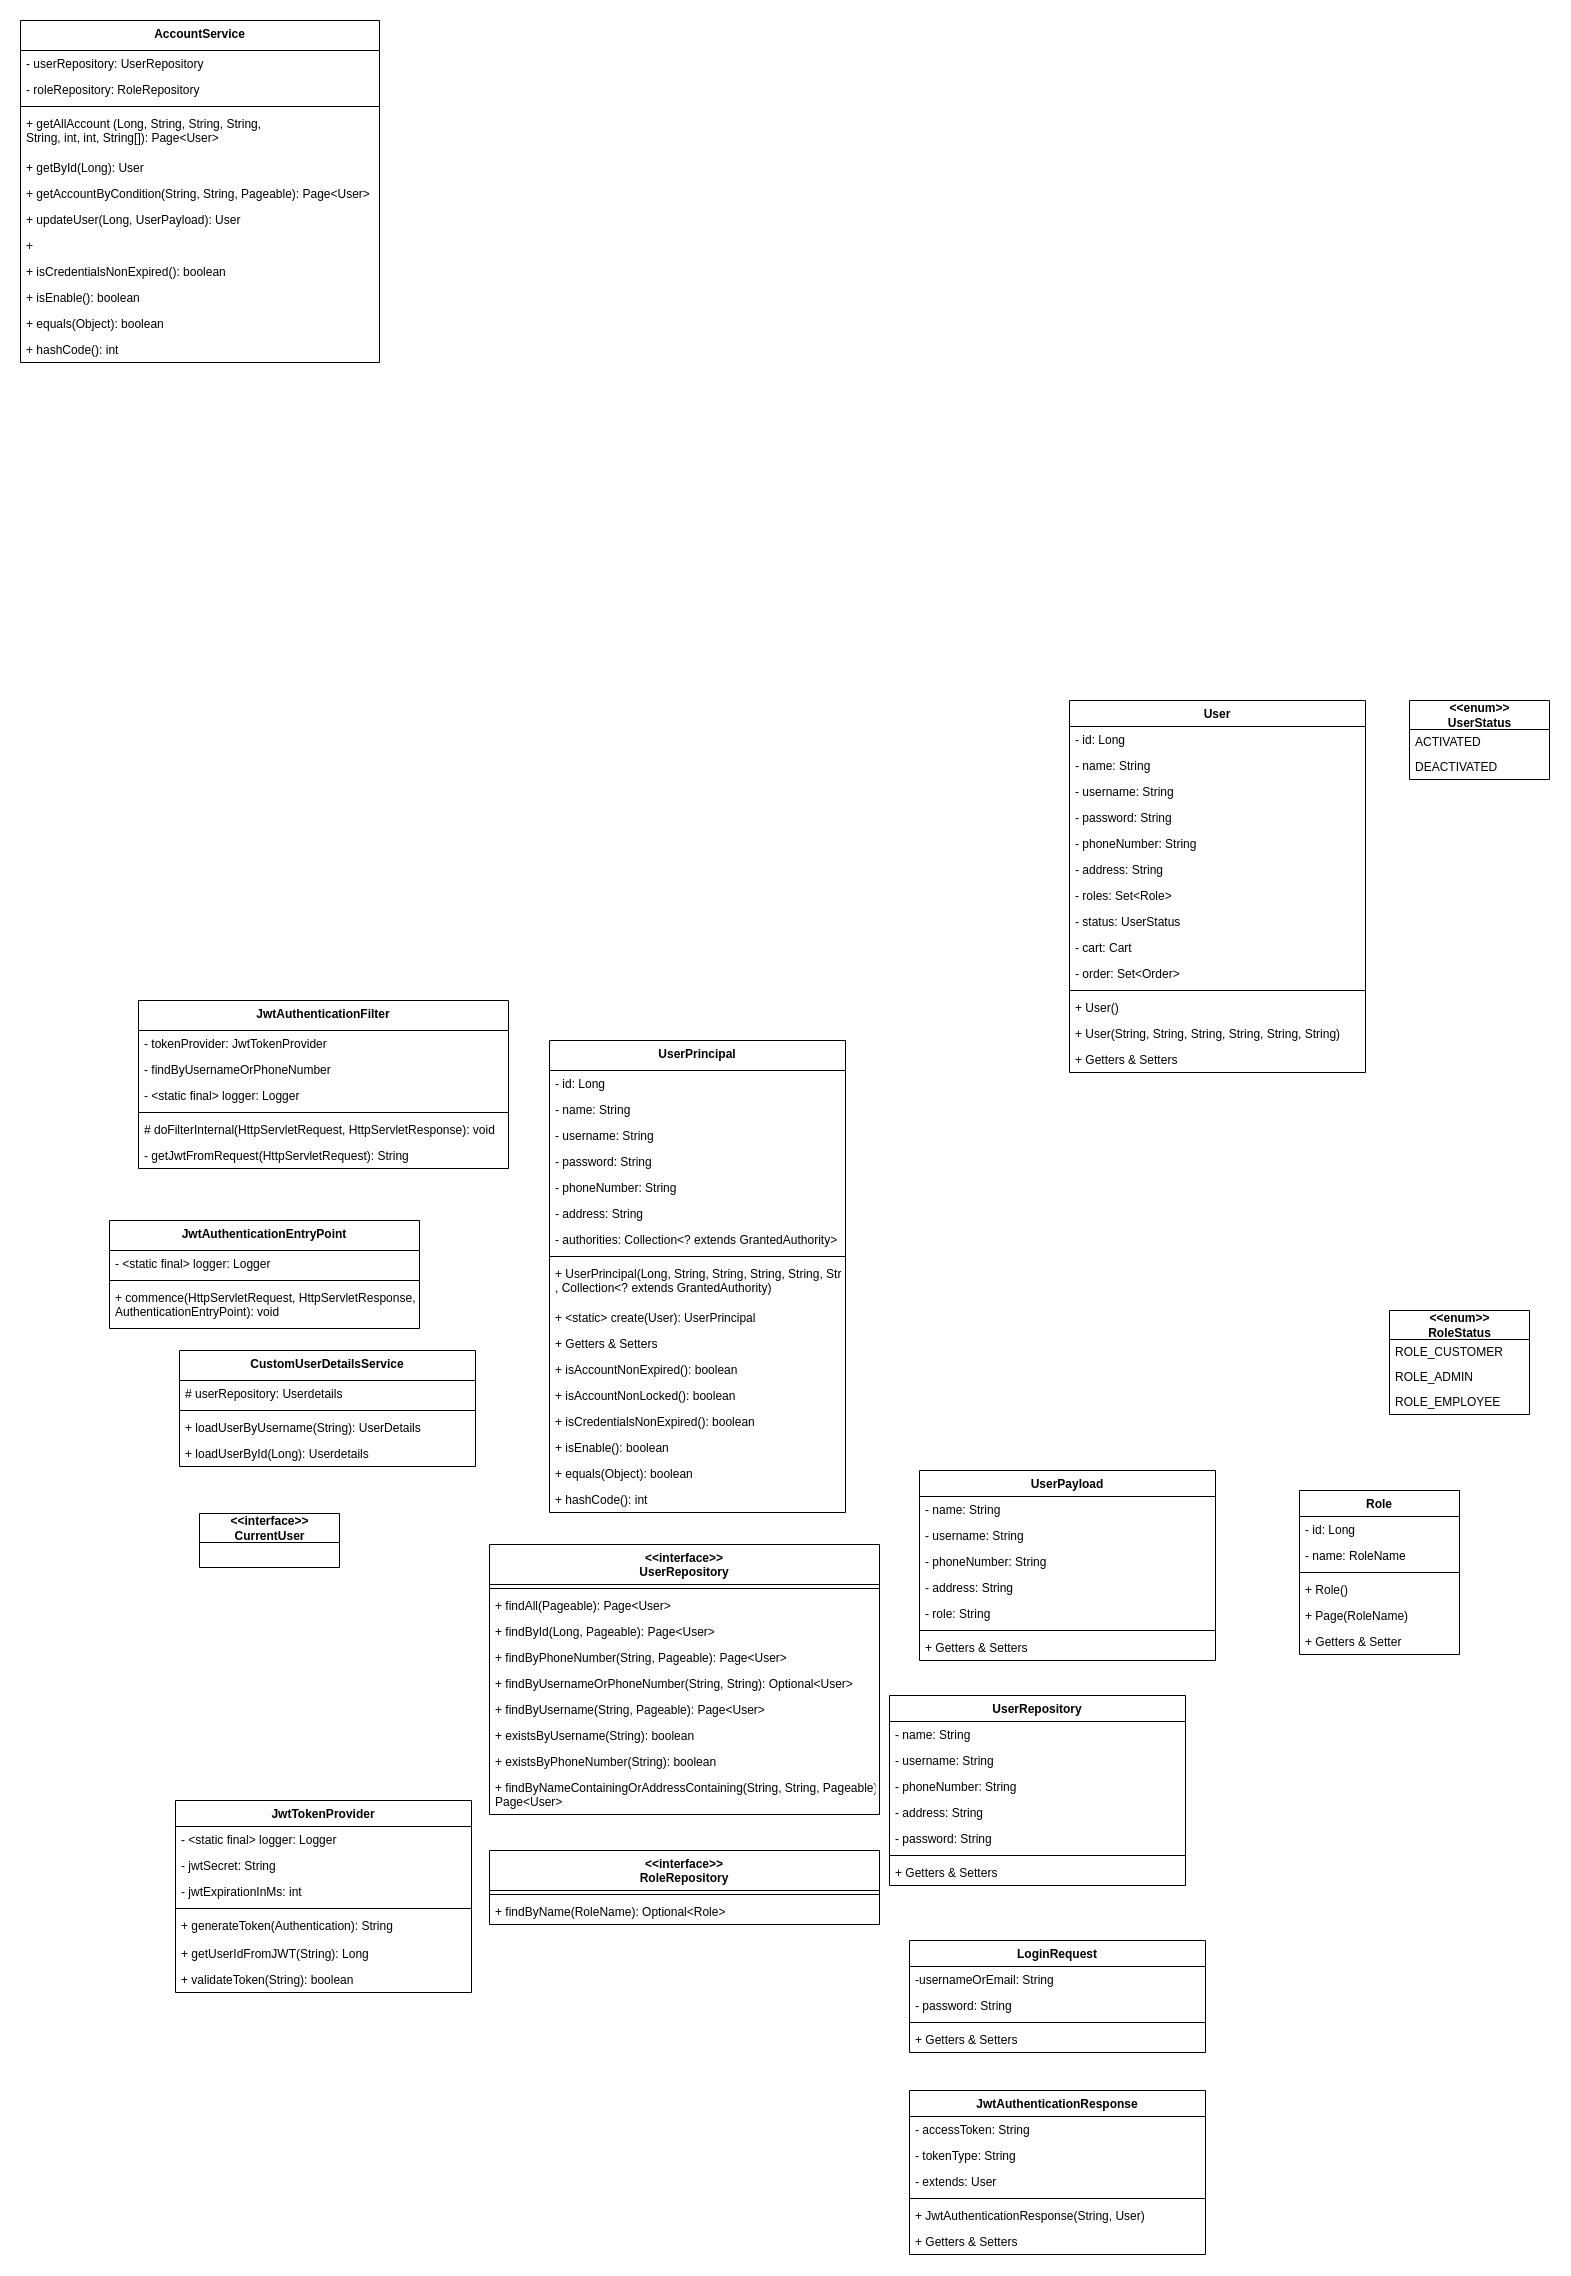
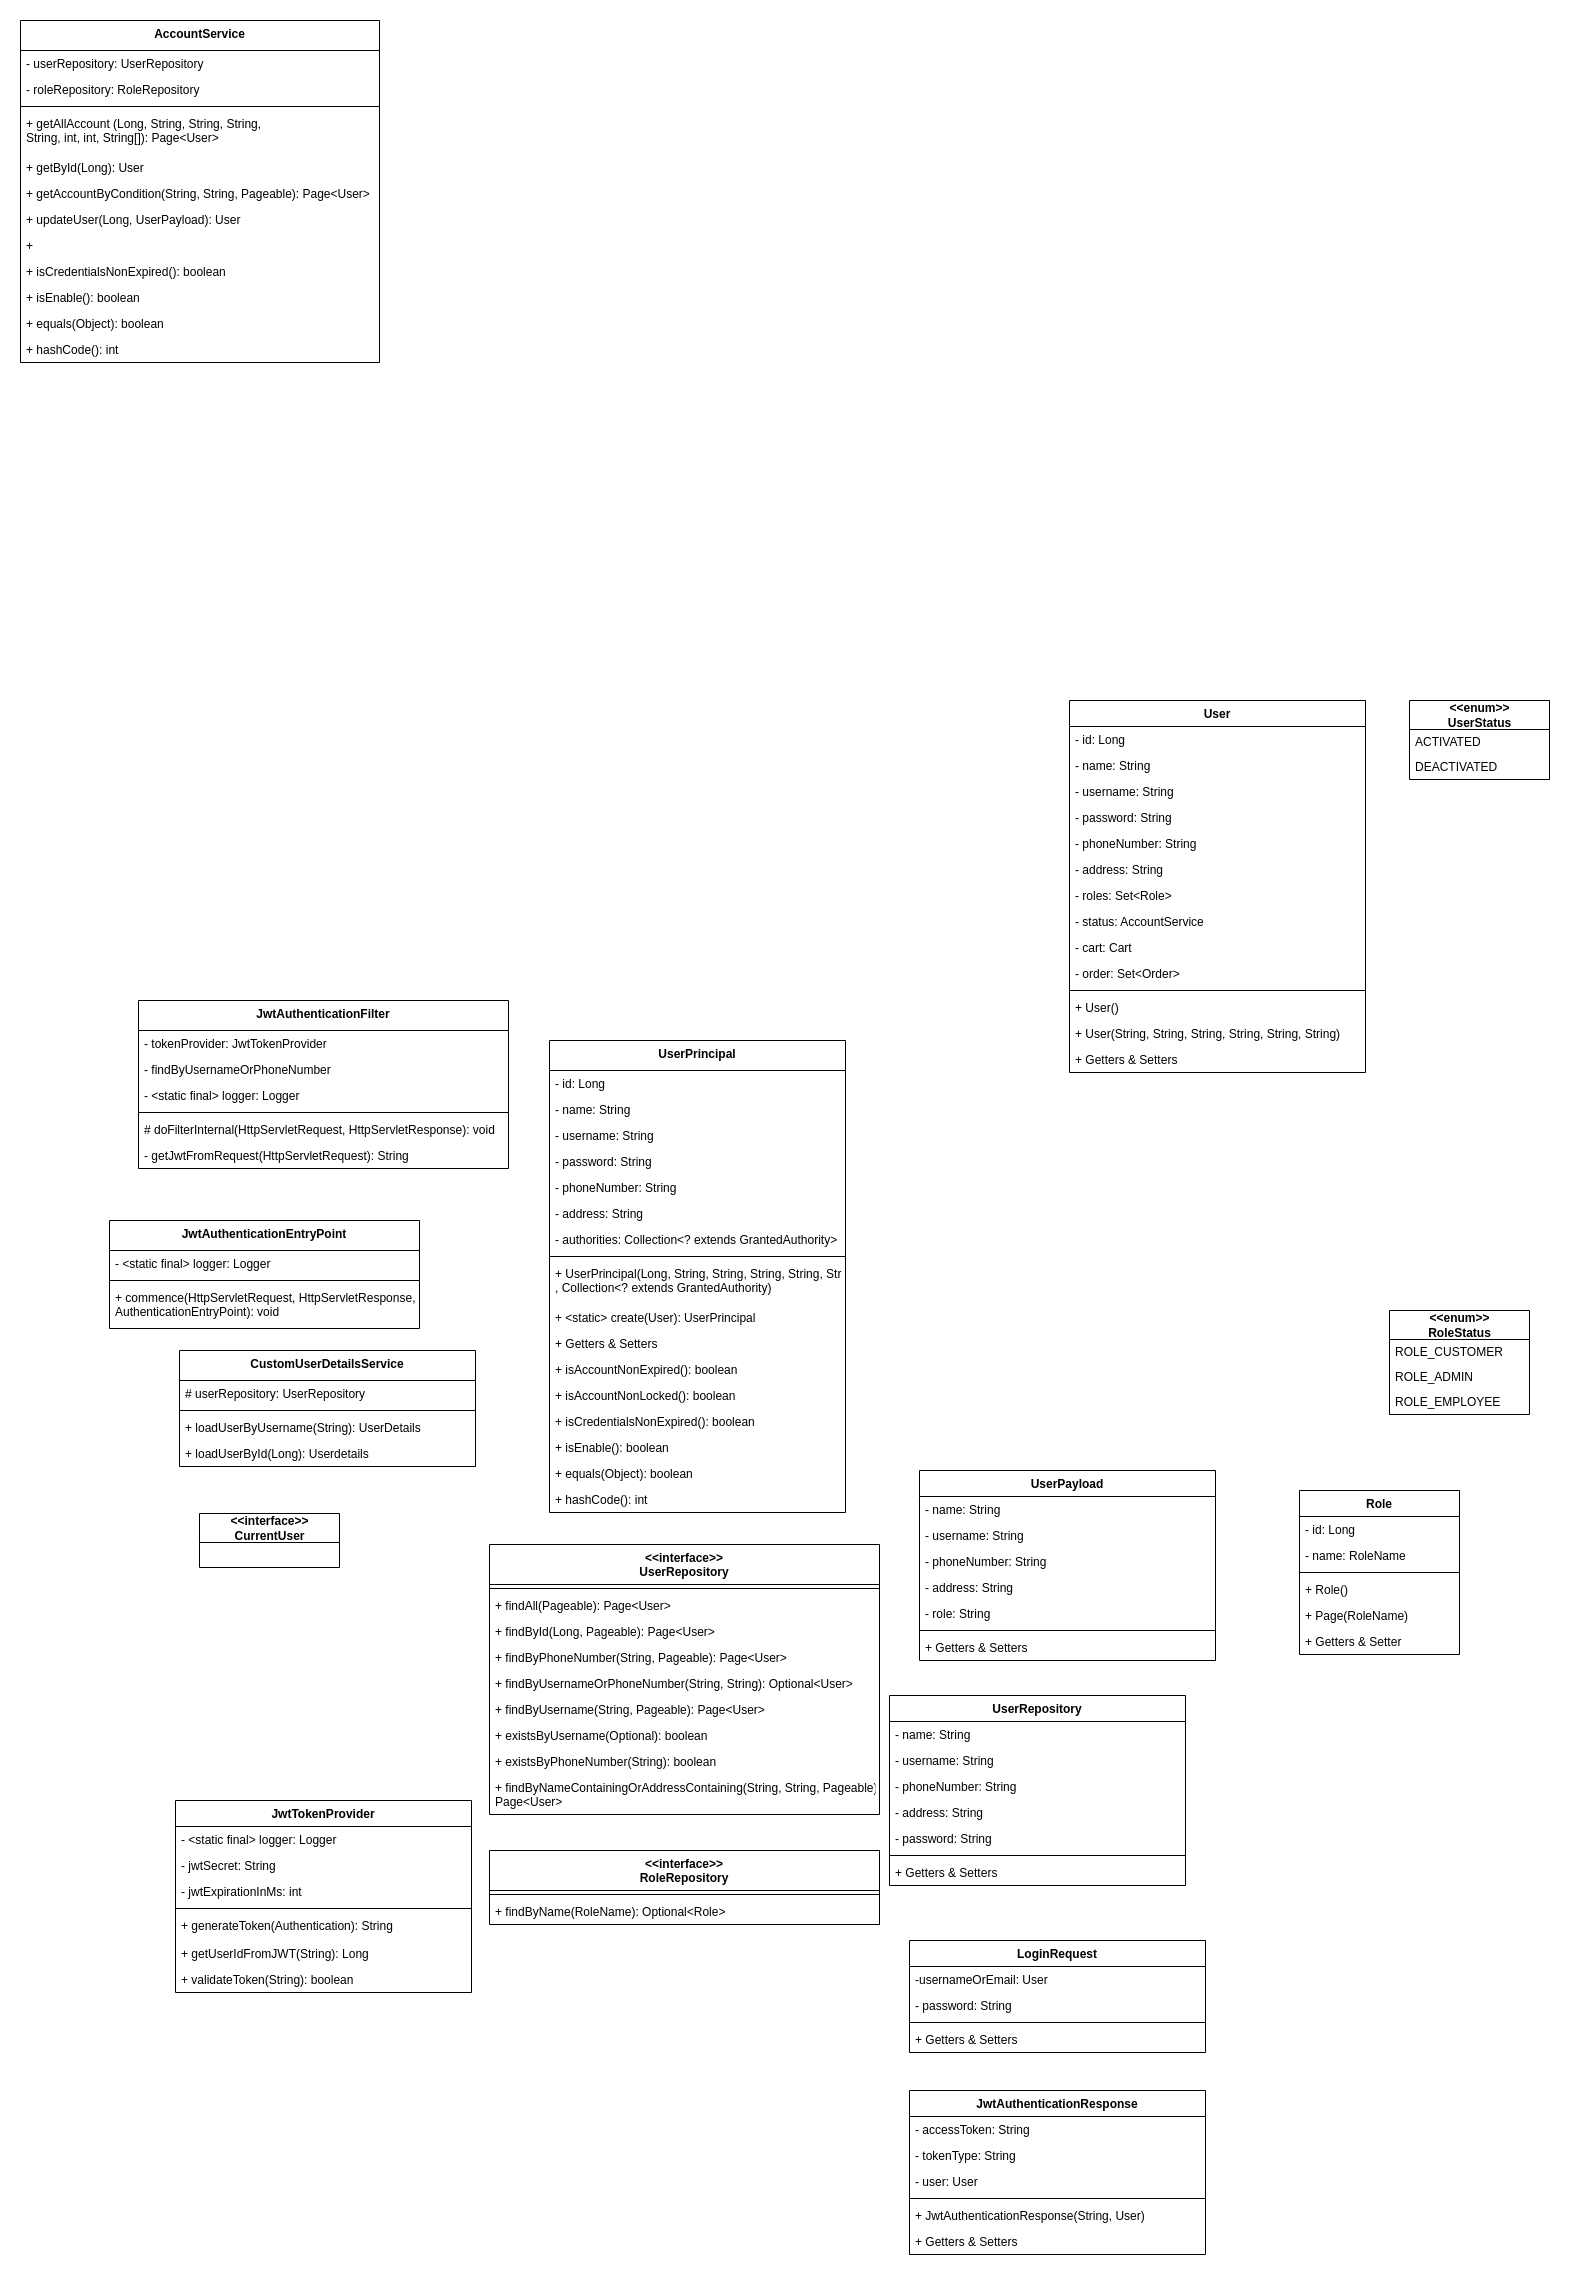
node "- status: UserStatus": label "- status: UserStatus" -> "- status: AccountService"
node "# userRepository: Userdetails": label "# userRepository: Userdetails" -> "# userRepository: UserRepository"
node "+ existsByUsername(String): boolean": label "+ existsByUsername(String): boolean" -> "+ existsByUsername(Optional): boolean"
node "-usernameOrEmail: String": label "-usernameOrEmail: String" -> "-usernameOrEmail: User"
node "- extends: User": label "- extends: User" -> "- user: User"
